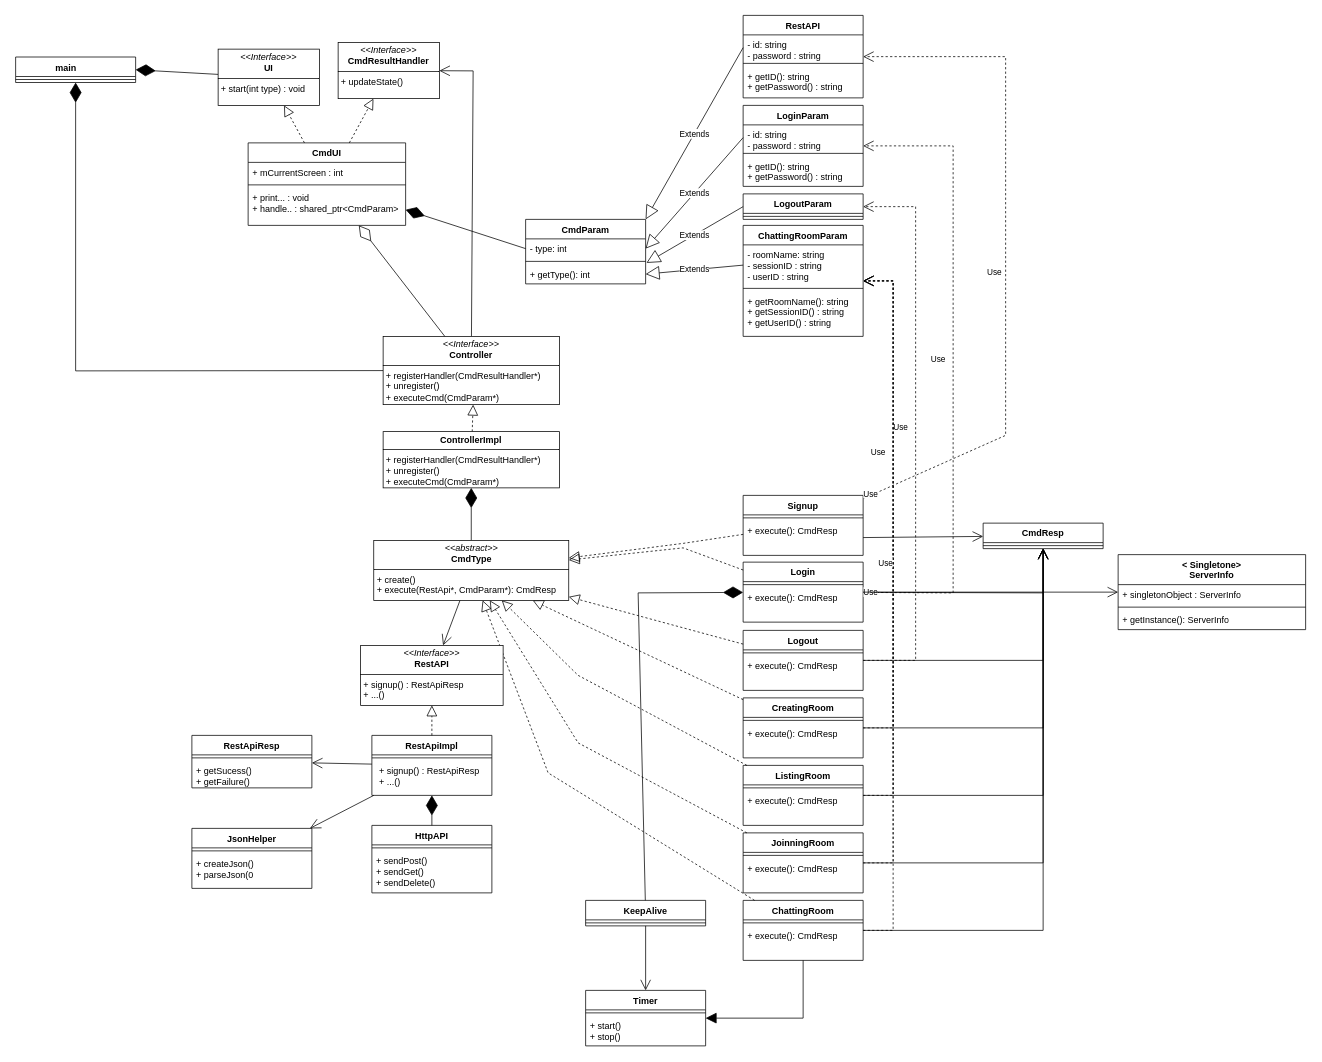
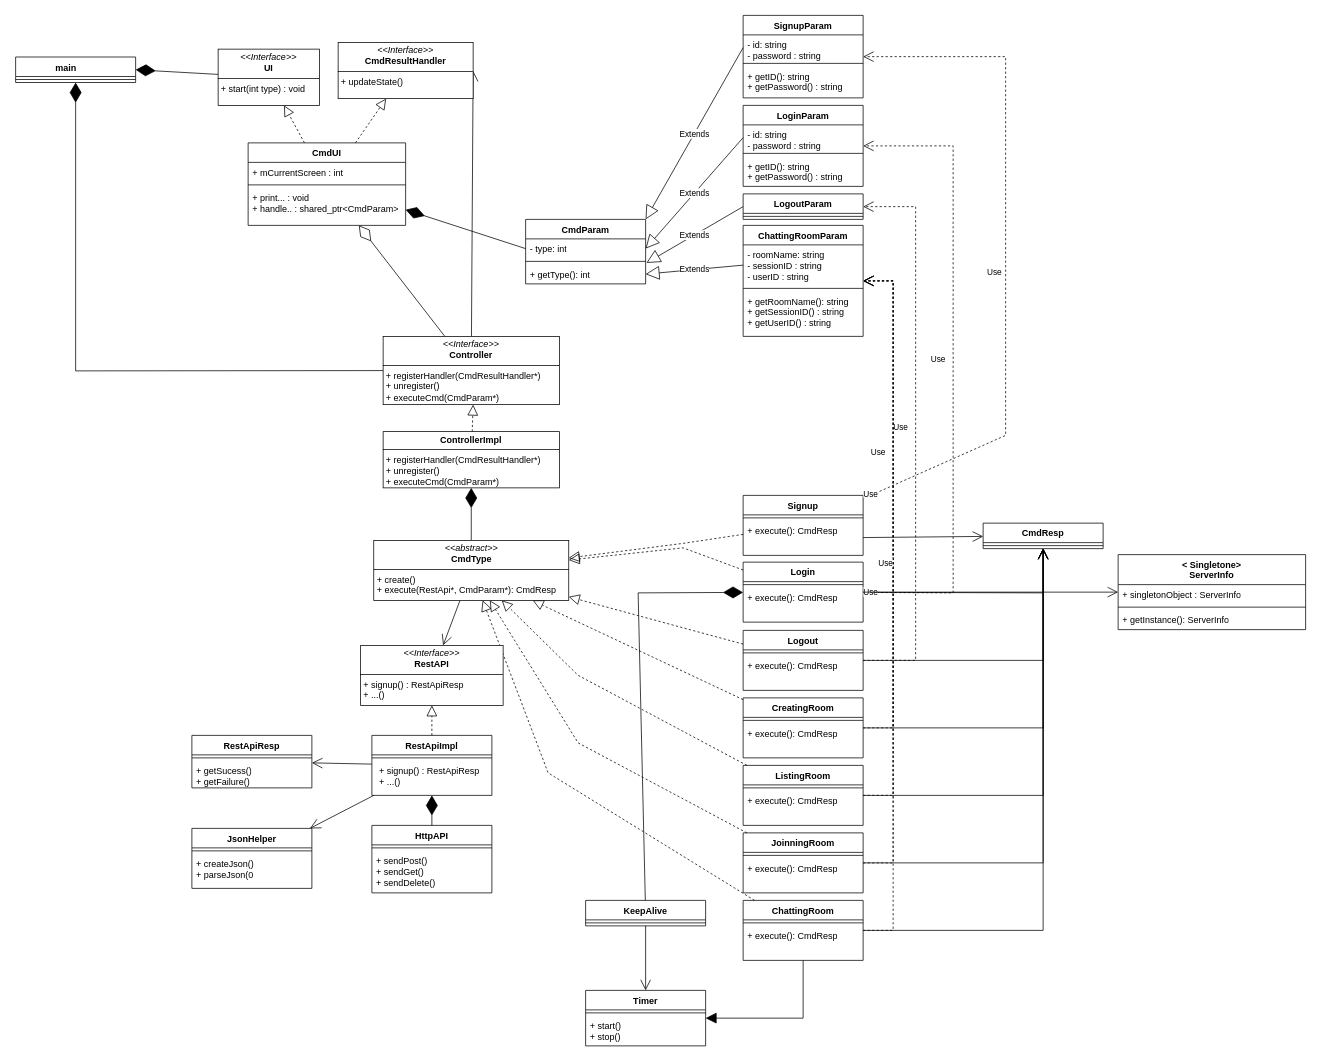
node "RestAPI": label "RestAPI" -> "SignupParam"
node "<<Interface>> CmdResultHandler + updateState()": size 101x56 -> 135x56
